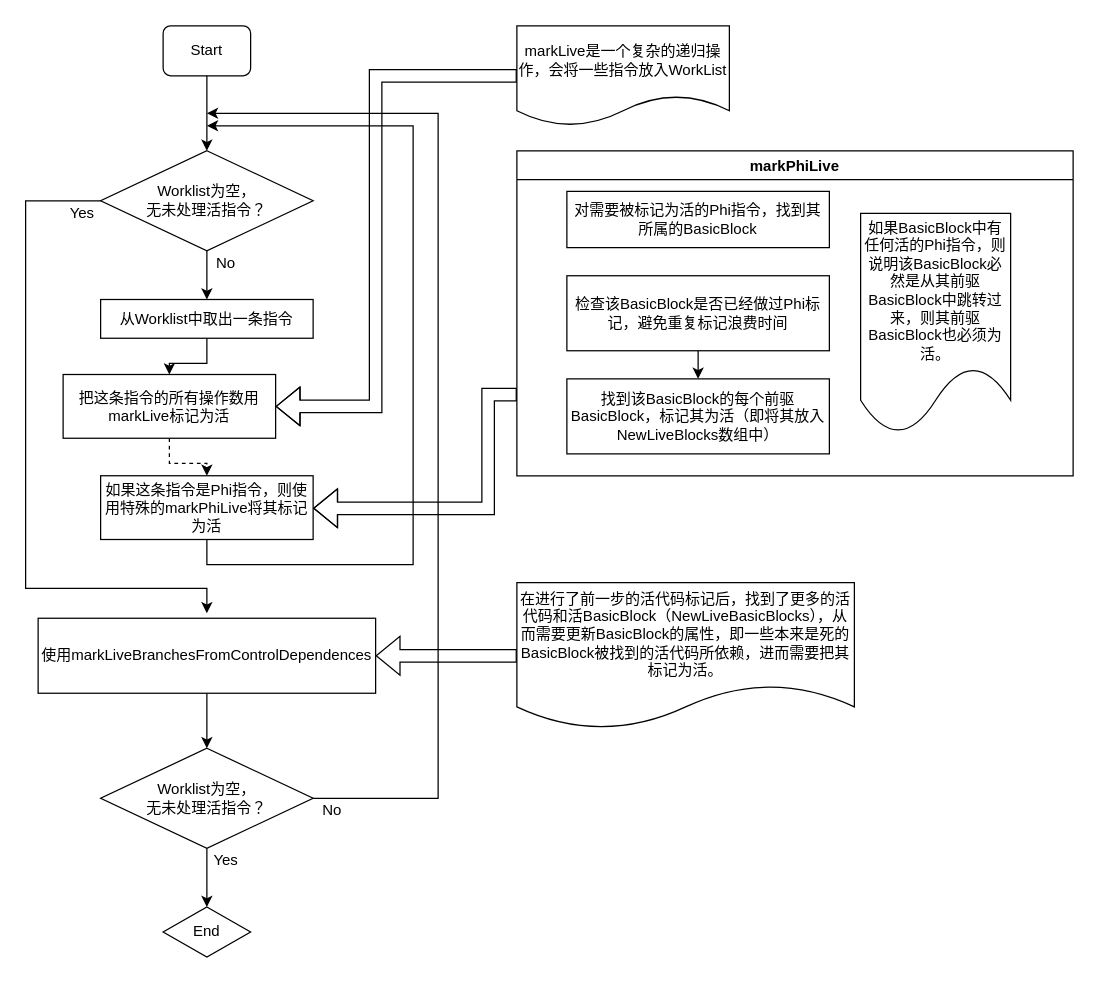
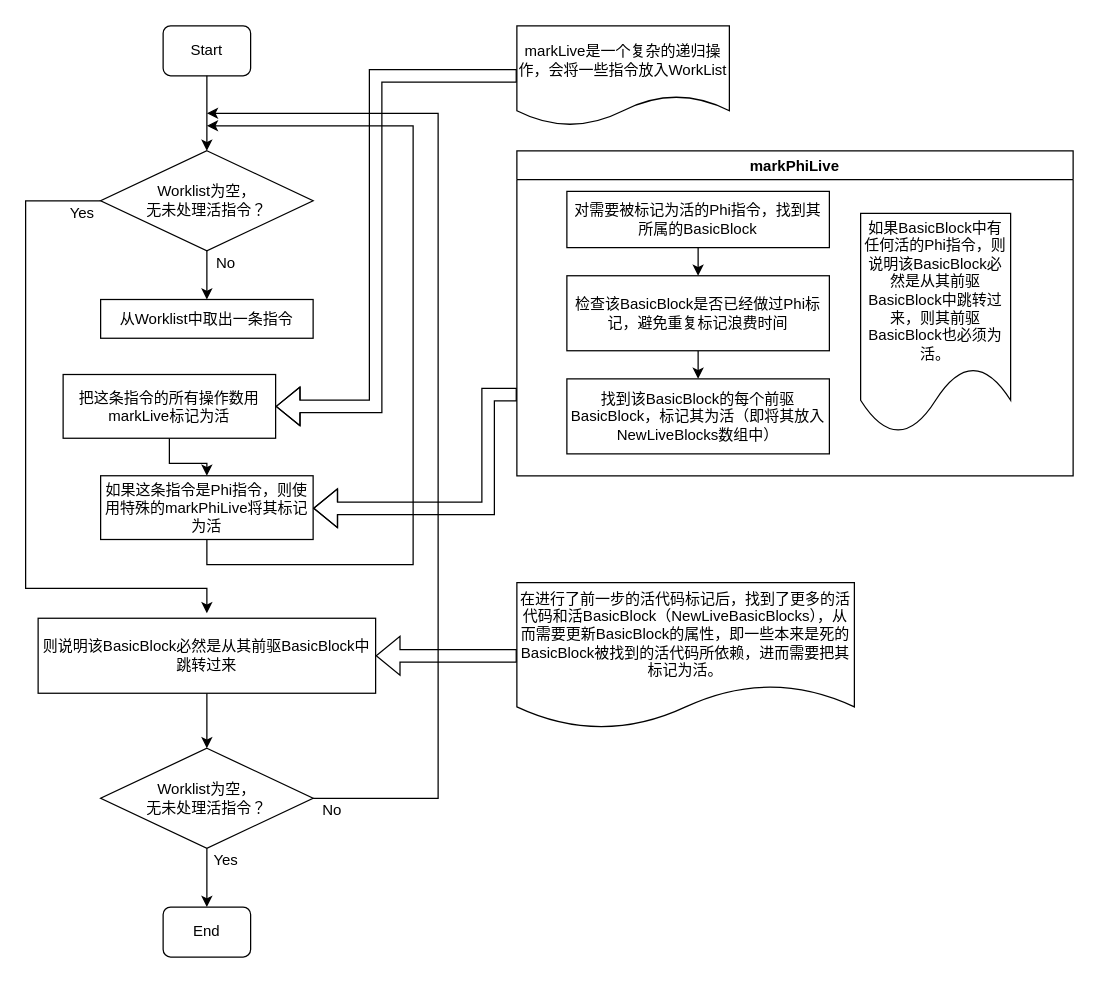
edge "对需要被标记为活的Phi指令，找到其所属的BasicBlock" -> "检查该BasicBlock是否已经做过Phi标记，避免重复标记浪费时间": added
edge "从Worklist中取出一条指令" -> "把这条指令的所有操作数用markLive标记为活": removed
edge "把这条指令的所有操作数用markLive标记为活" -> "如果这条指令是Phi指令，则使用特殊的markPhiLive将其标记为活": style dashed -> solid
node "使用markLiveBranchesFromControlDependences": label "使用markLiveBranchesFromControlDependences" -> "则说明该BasicBlock必然是从其前驱BasicBlock中跳转过来"
node "End": shape diamond -> rounded rectangle
